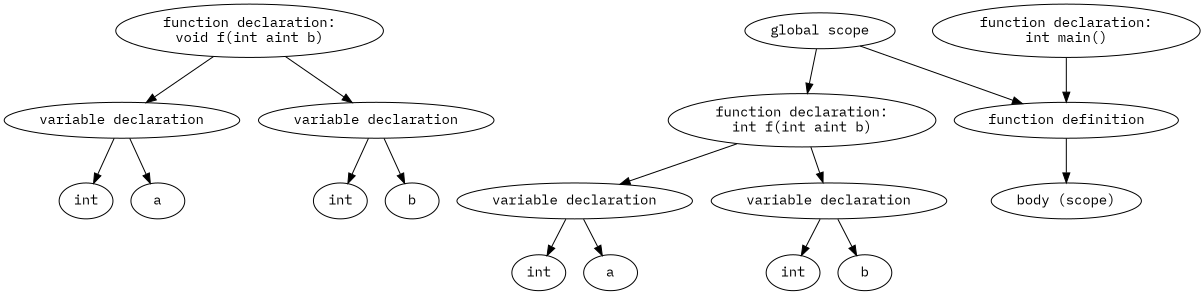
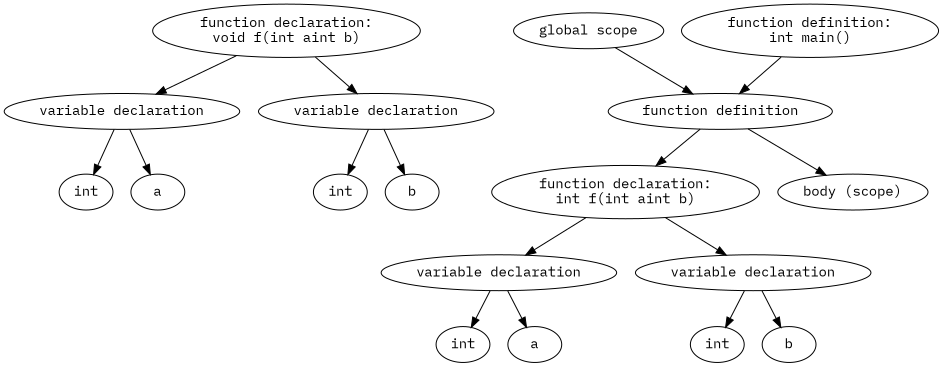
node "function declaration: int main()": label "function declaration: int main()" -> "function definition: int main()"
edge "global scope" -> "function declaration: int f(int aint b)": now "function definition" -> "function declaration: int f(int aint b)"
